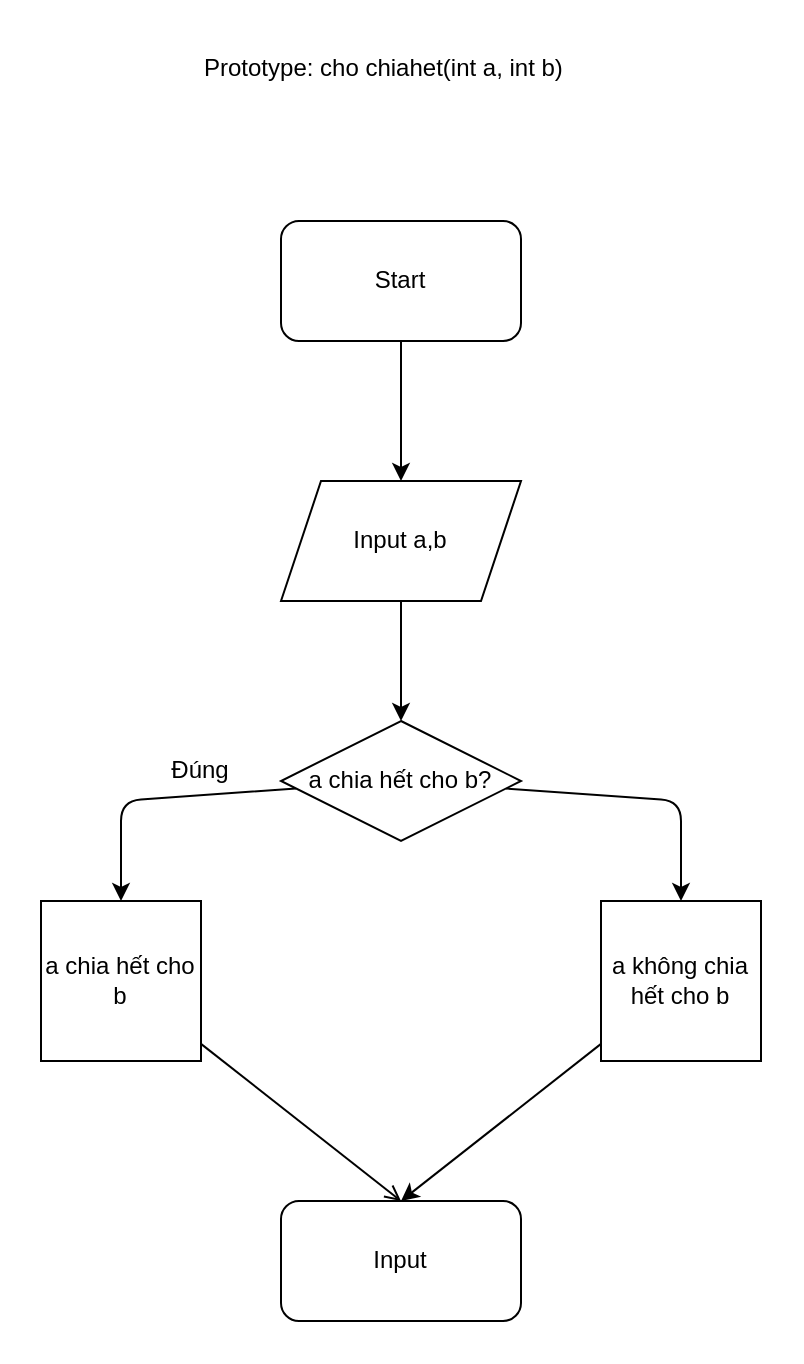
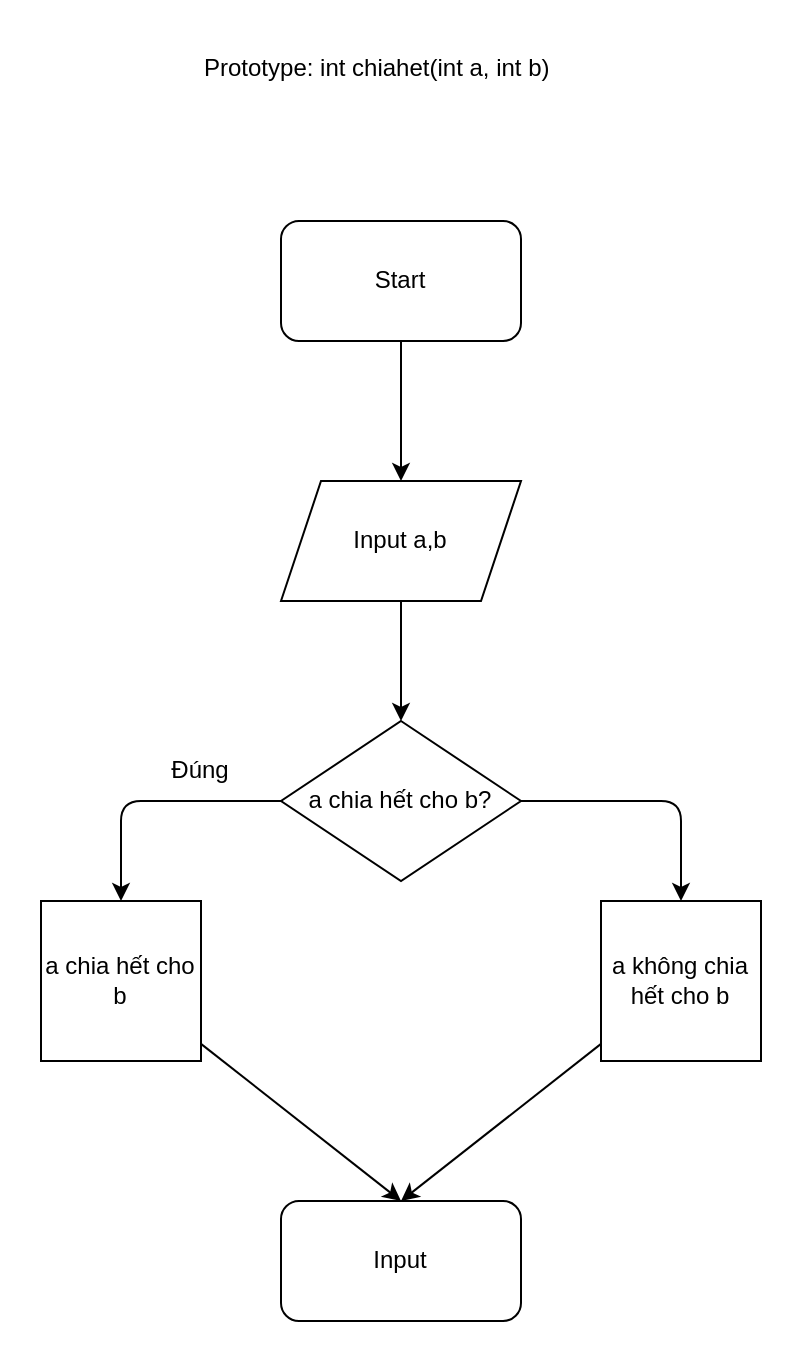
node "Prototype: cho chiahet(int a, int b)": label "Prototype: cho chiahet(int a, int b)" -> "Prototype: int chiahet(int a, int b)"
node "a chia hết cho b?": size 240x120 -> 240x160
edge "a chia hết cho b" -> "Input": arrowhead open -> classic
